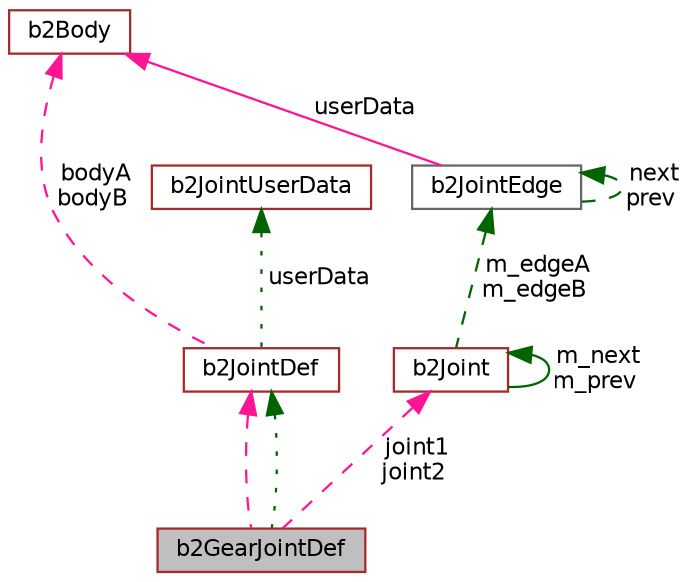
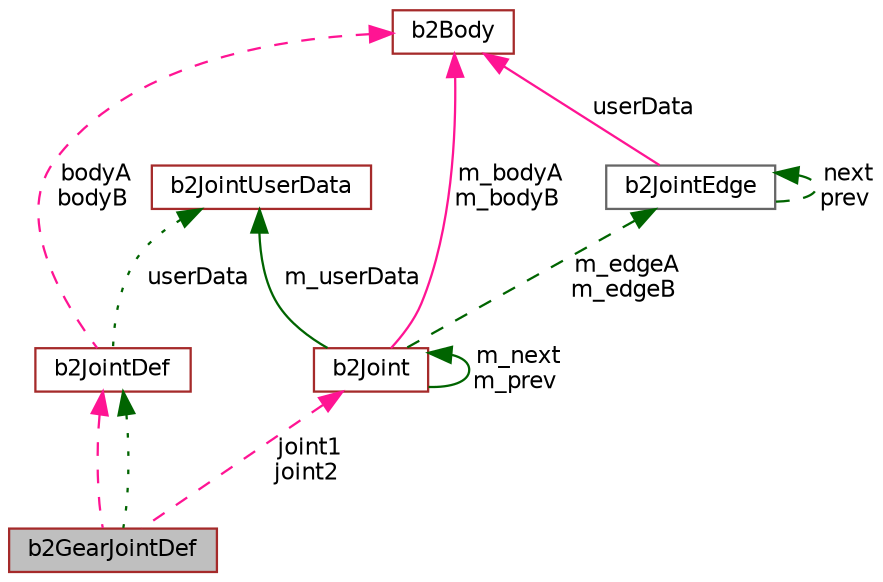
edge "b2Joint" -> "b2Body": added, label "m_bodyA m_bodyB"
edge "b2Joint" -> "b2JointUserData": added, label "m_userData"
